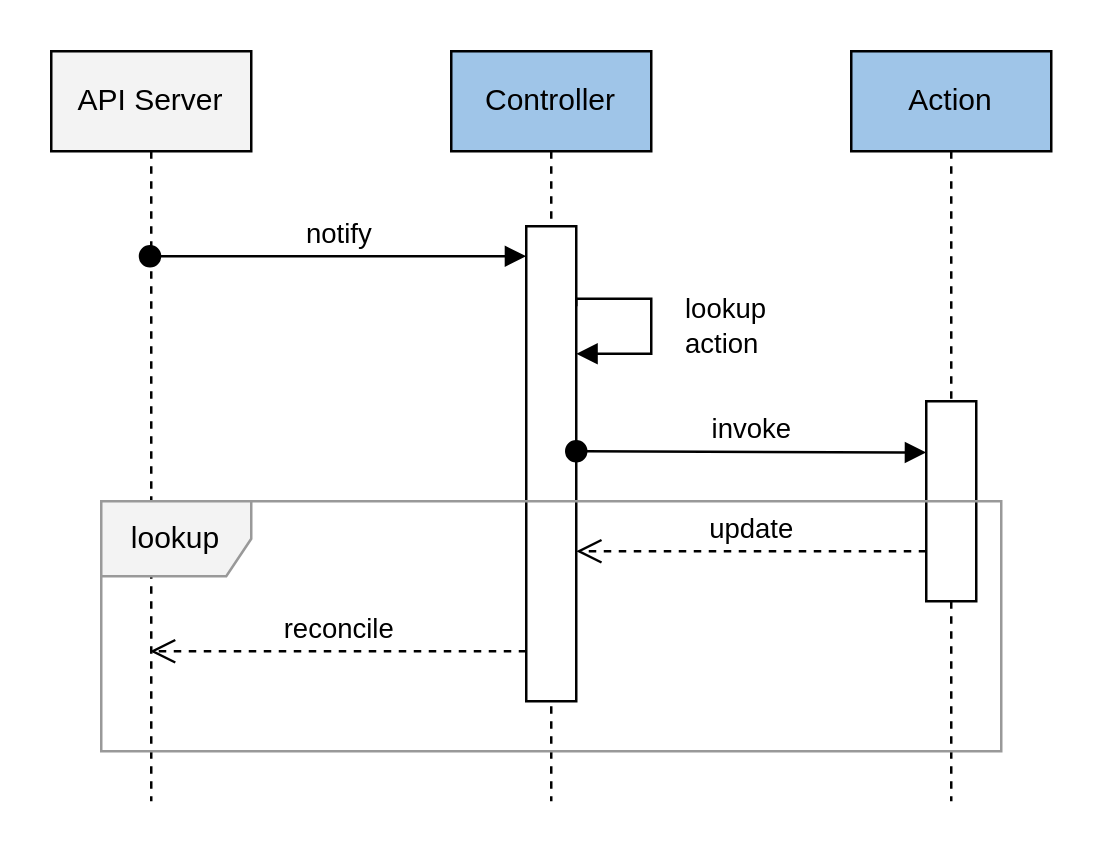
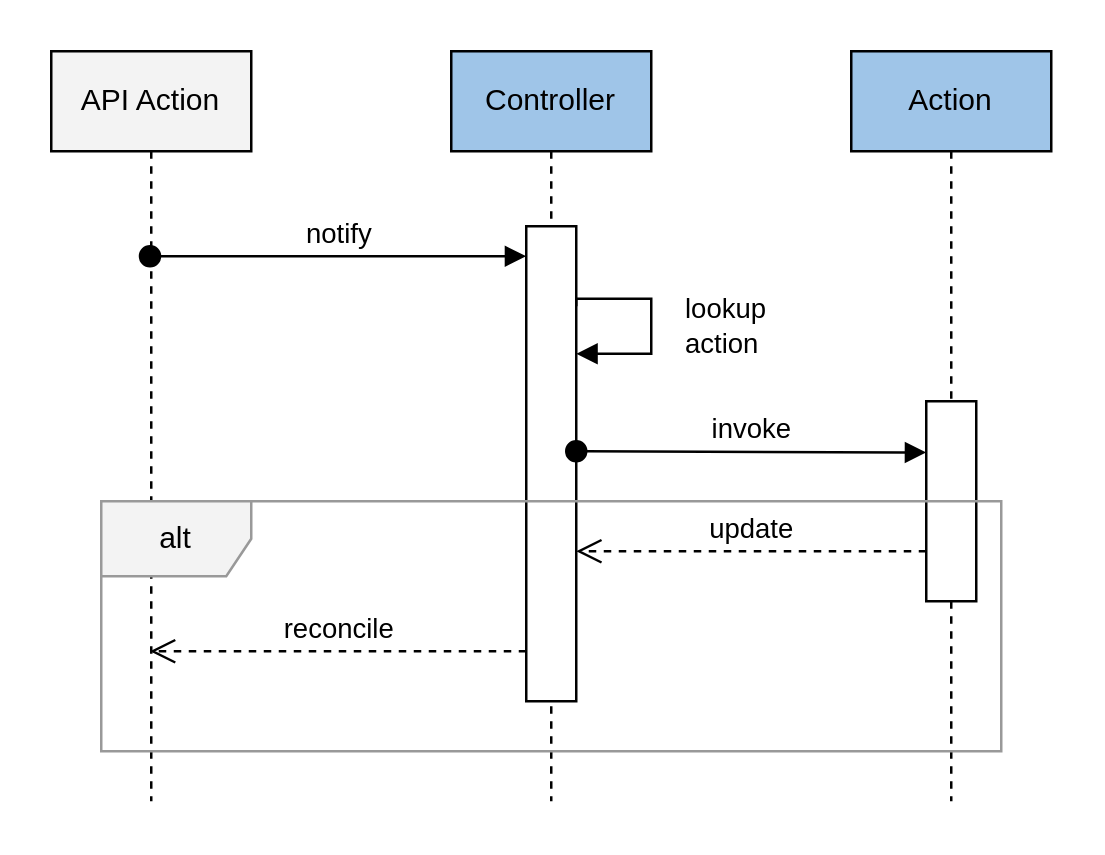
node "API Server": label "API Server" -> "API Action"
node "lookup": label "lookup" -> "alt"
